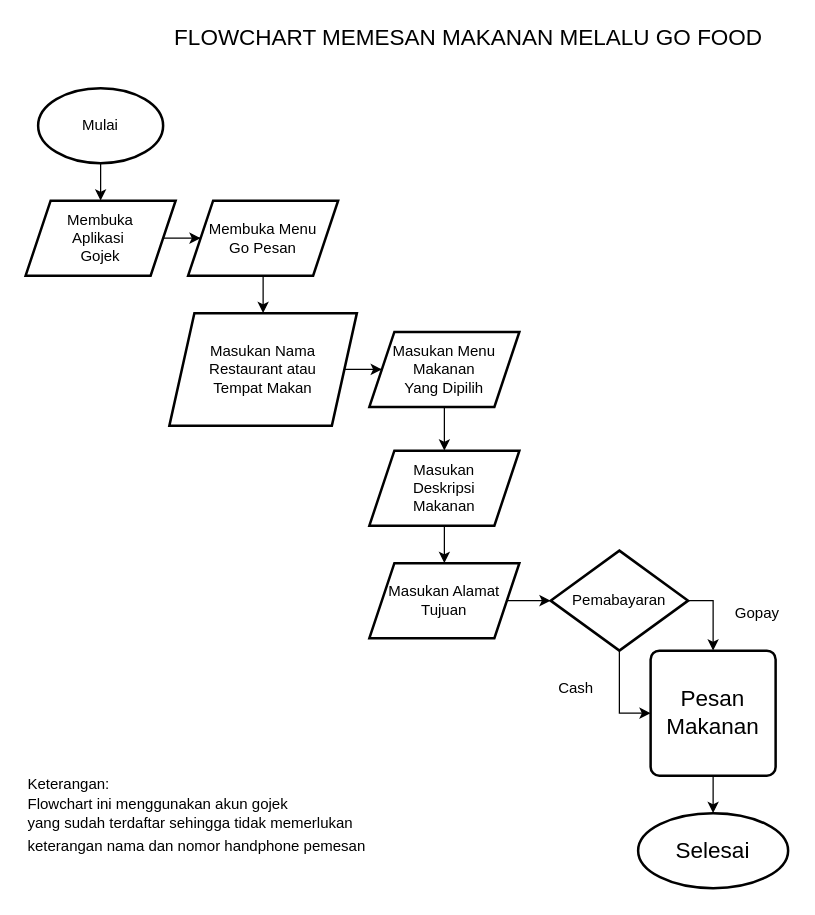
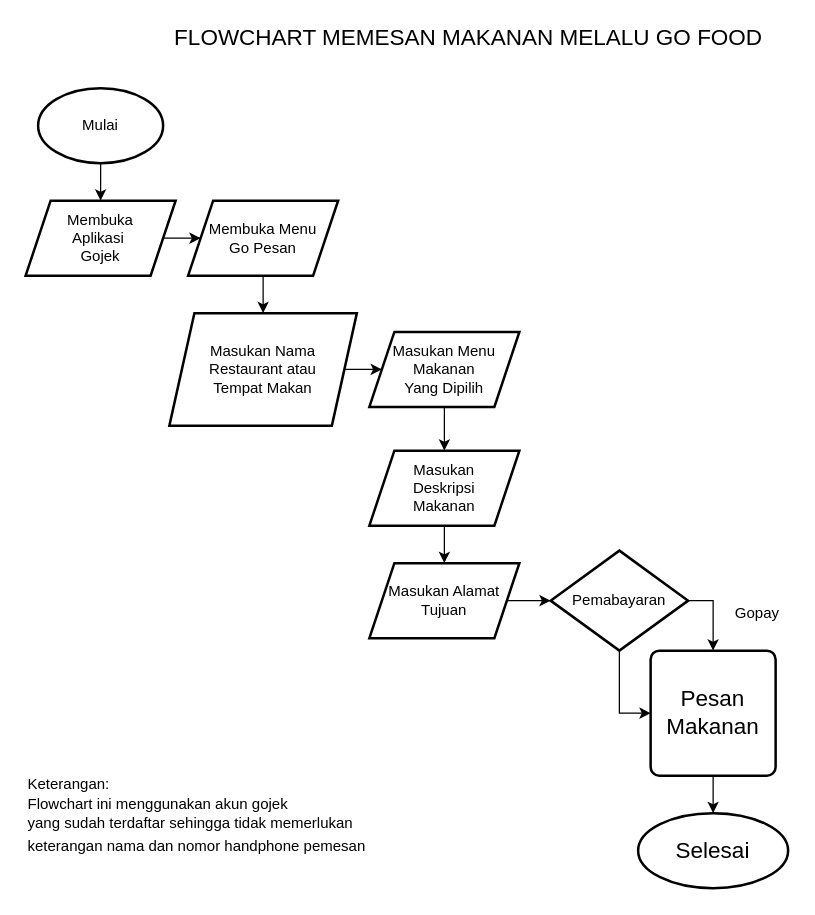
node "Cash": removed
